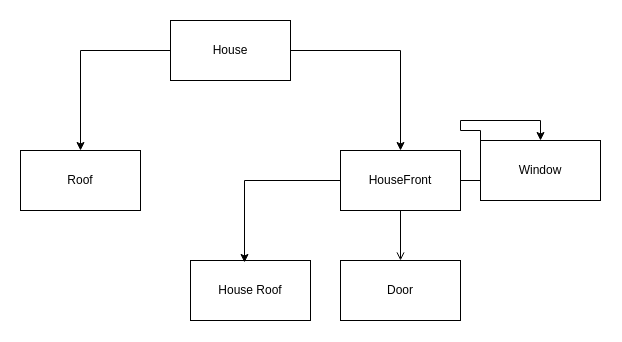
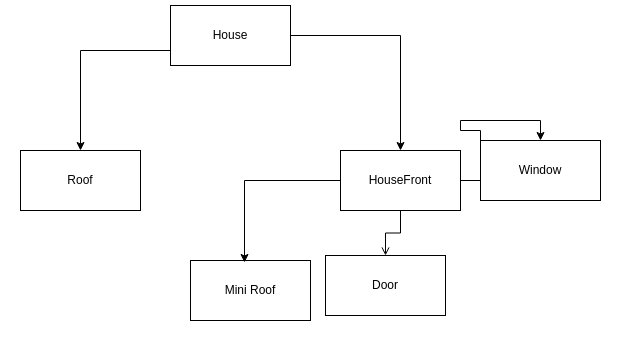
node "House": moved (231, 51) -> (231, 36)
node "House Roof": label "House Roof" -> "Mini Roof"
node "Door": moved (401, 291) -> (386, 286)
